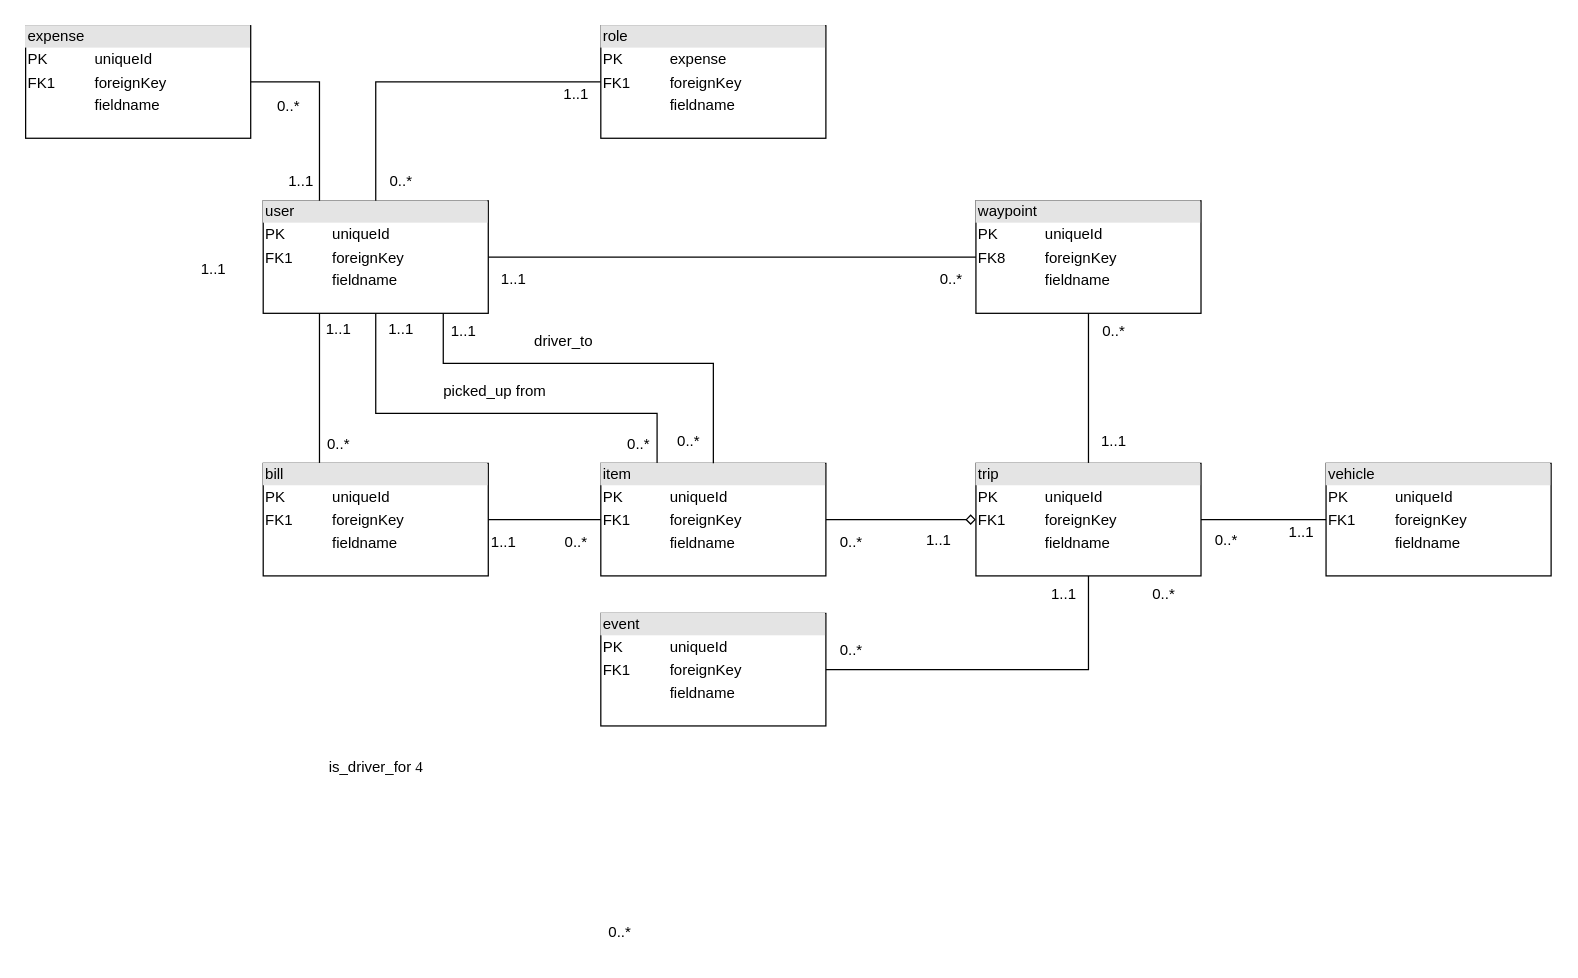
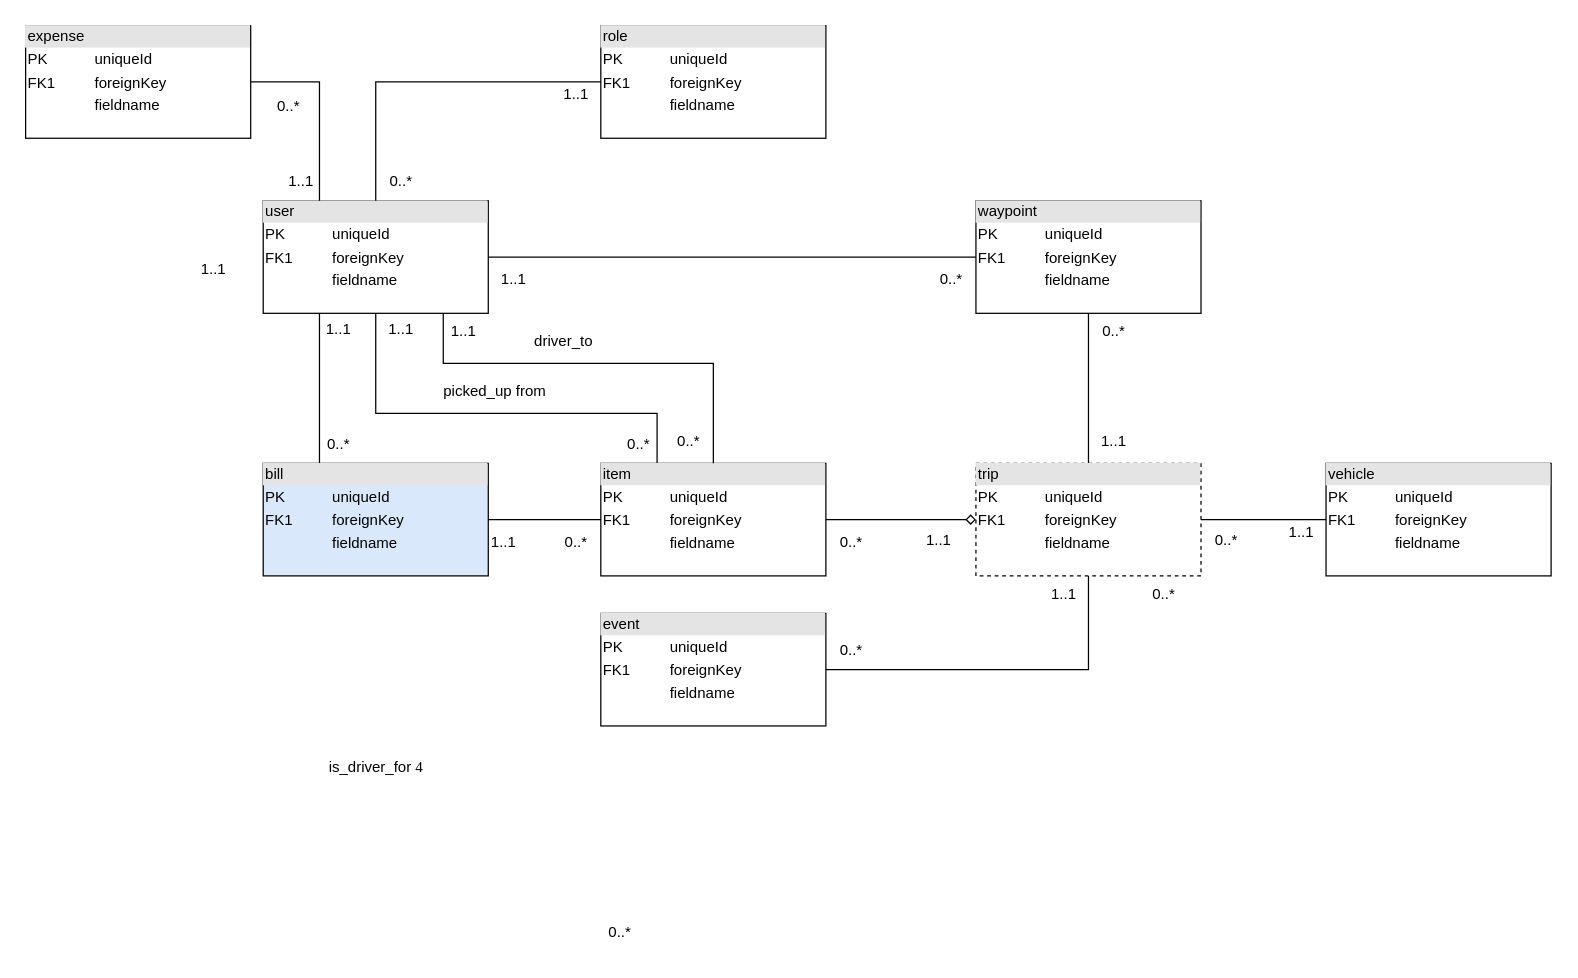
node "role PK expense FK1 foreignKey fieldname": label "role PK expense FK1 foreignKey fieldname" -> "role PK uniqueId FK1 foreignKey fieldname"
node "waypoint PK uniqueId FK8 foreignKey fieldname": label "waypoint PK uniqueId FK8 foreignKey fieldname" -> "waypoint PK uniqueId FK1 foreignKey fieldname"
node "bill PK uniqueId FK1 foreignKey fieldname": fillcolor #ffffff -> #dae8fc
node "trip PK uniqueId FK1 foreignKey fieldname": style solid -> dashed
